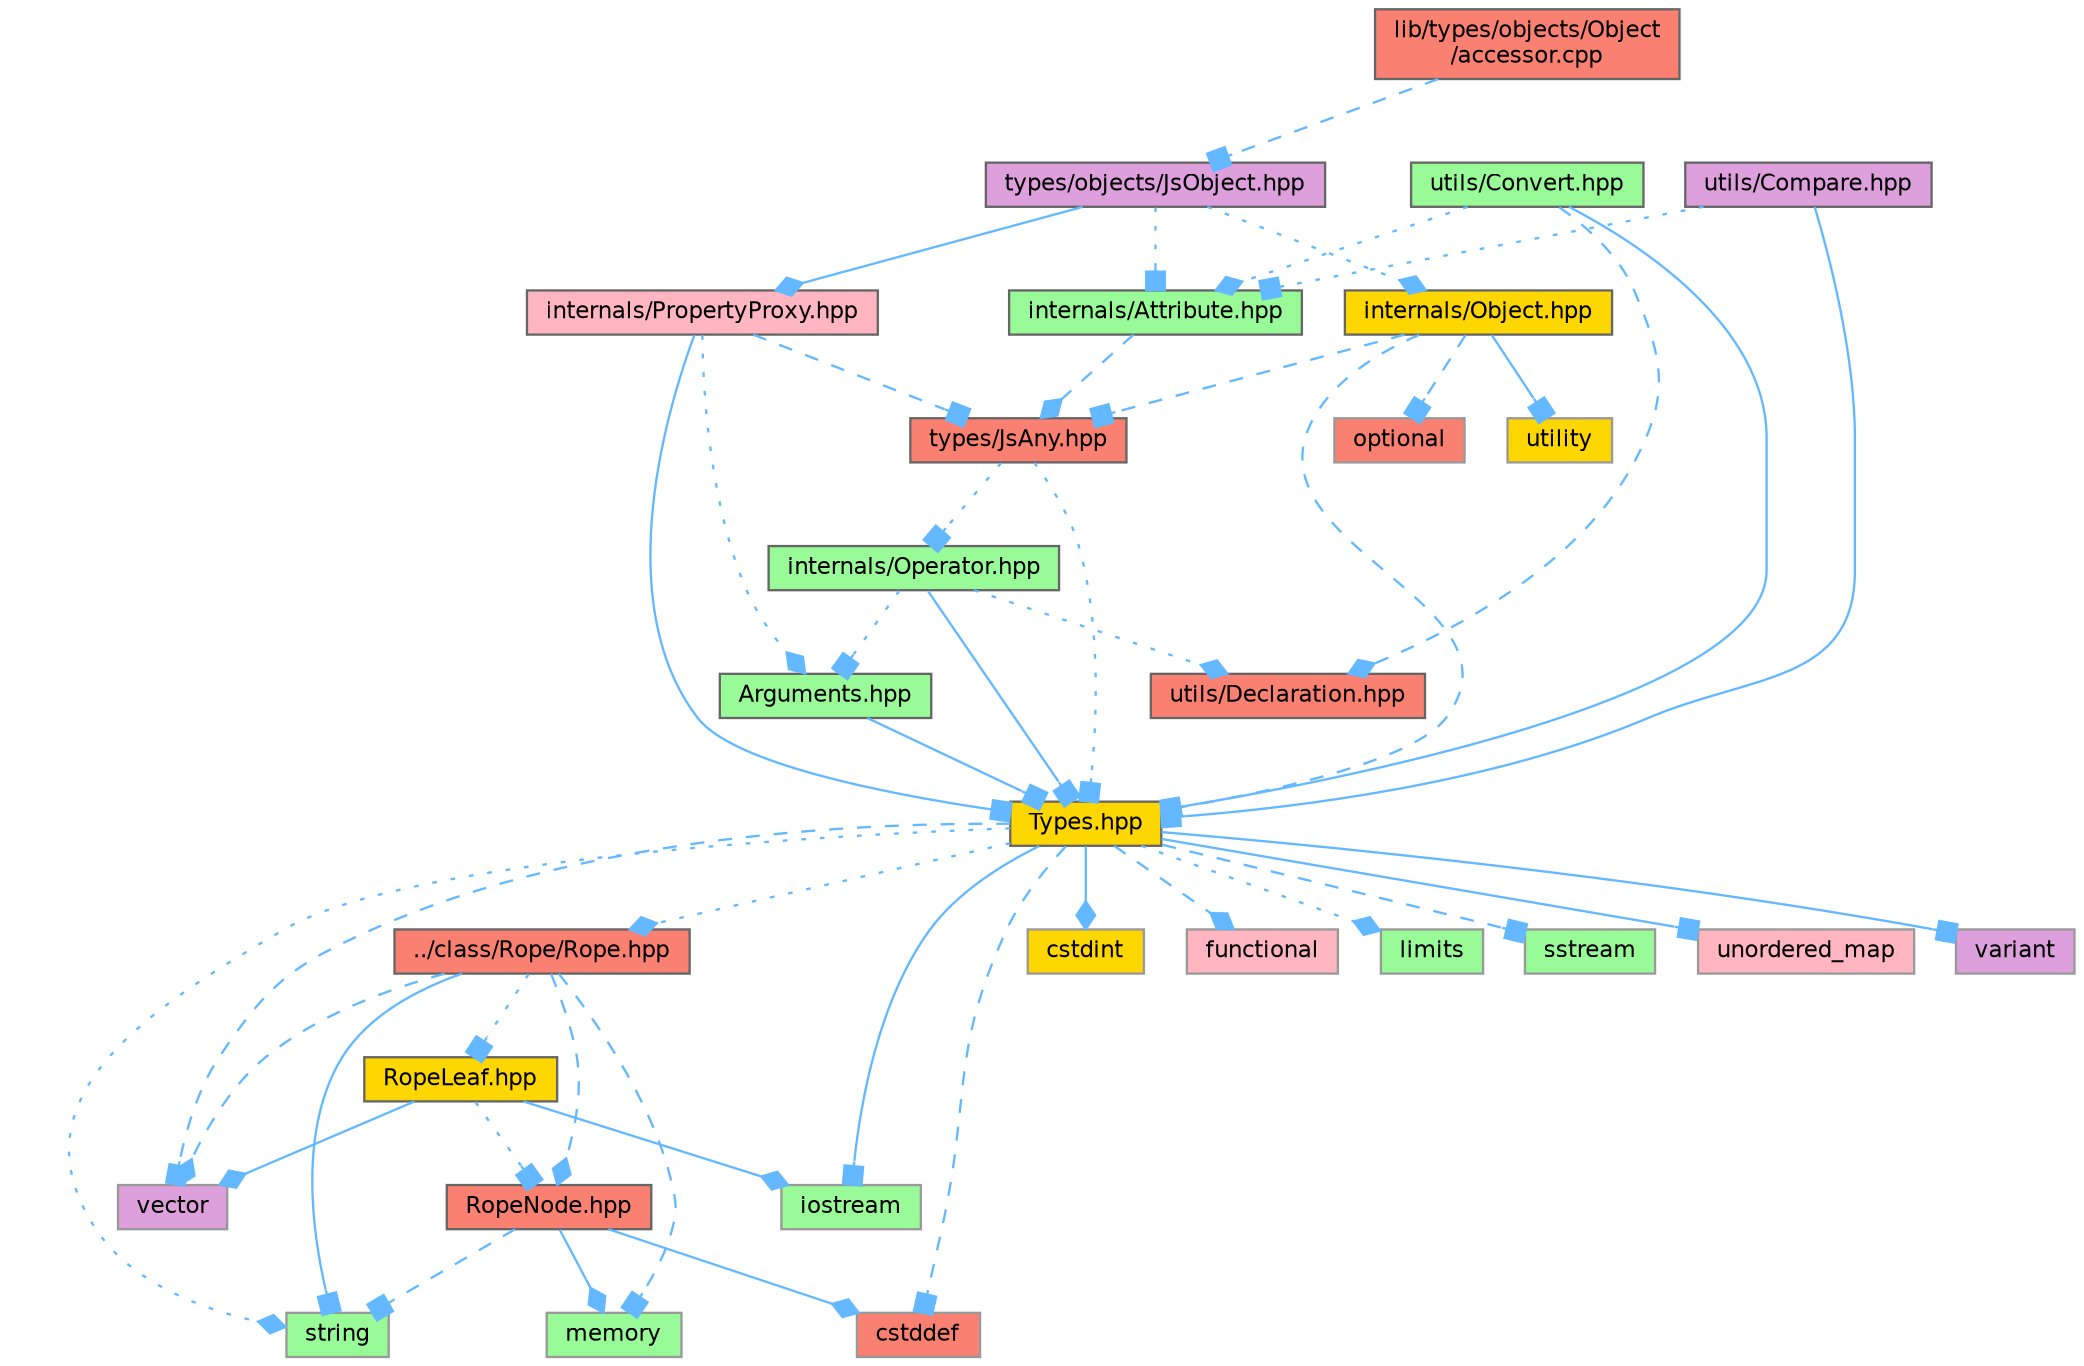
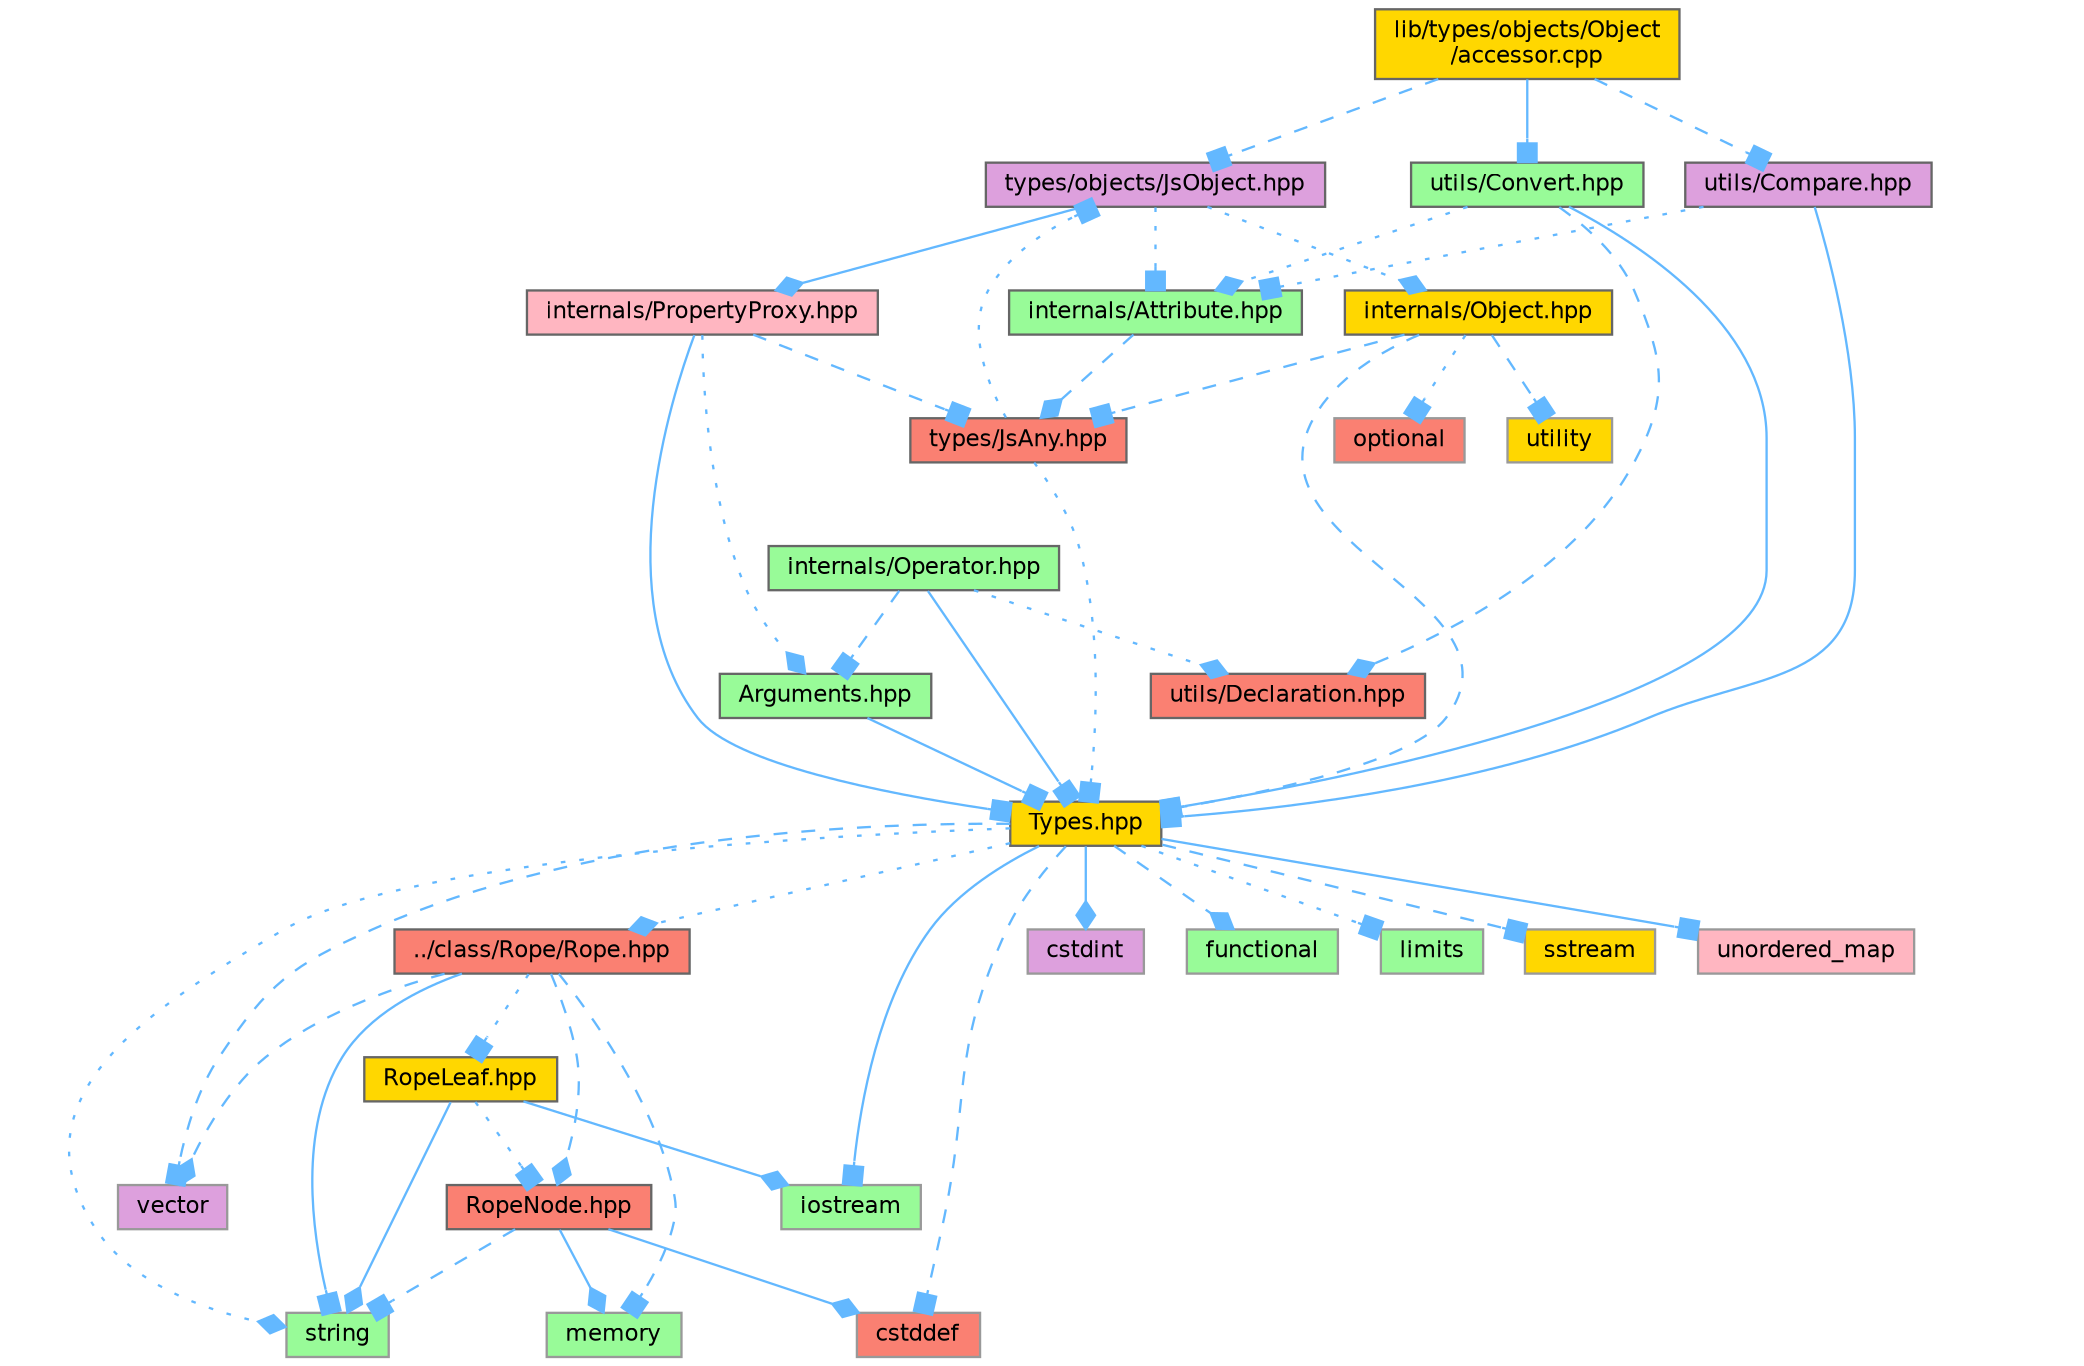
node "lib/types/objects/Object /accessor.cpp": fillcolor salmon -> gold
edge "lib/types/objects/Object /accessor.cpp" -> "utils/Convert.hpp": added
edge "lib/types/objects/Object /accessor.cpp" -> "utils/Compare.hpp": added
edge "internals/Object.hpp" -> "optional": style dashed -> dotted
edge "internals/Object.hpp" -> "utility": style solid -> dashed
edge "types/JsAny.hpp" -> "internals/Operator.hpp": now "types/JsAny.hpp" -> "types/objects/JsObject.hpp"
edge "internals/Operator.hpp" -> "Arguments.hpp": style dotted -> dashed
edge "Types.hpp" -> "limits": arrowhead diamond -> box
node "cstdint": fillcolor gold -> plum
node "functional": fillcolor lightpink -> palegreen
node "sstream": fillcolor palegreen -> gold
node "variant": removed
edge "RopeLeaf.hpp" -> "vector": now "RopeLeaf.hpp" -> "string"
